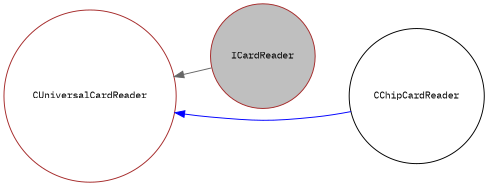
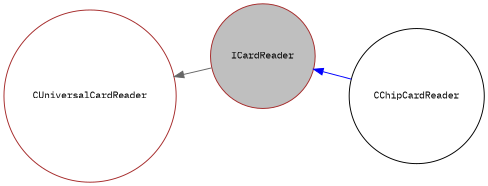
edge "CChipCardReader" -> "CUniversalCardReader": now "CChipCardReader" -> "ICardReader"
